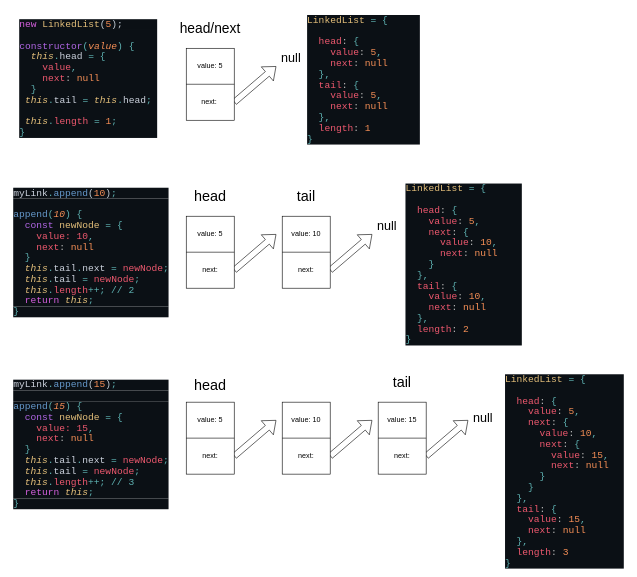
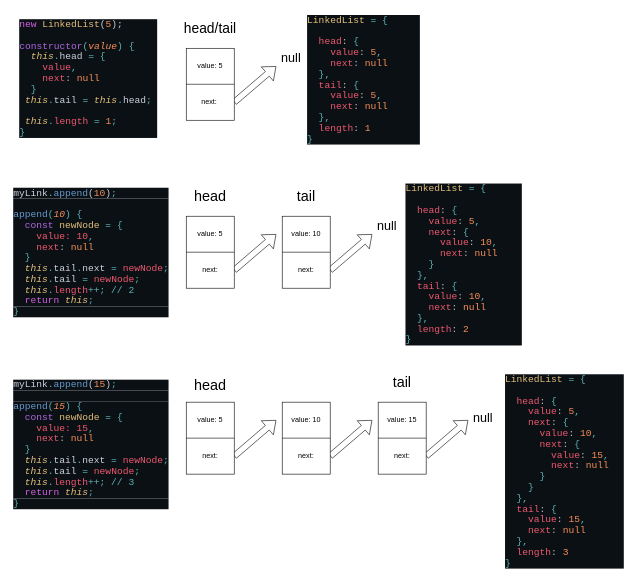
node "head/next": label "head/next" -> "head/tail"
